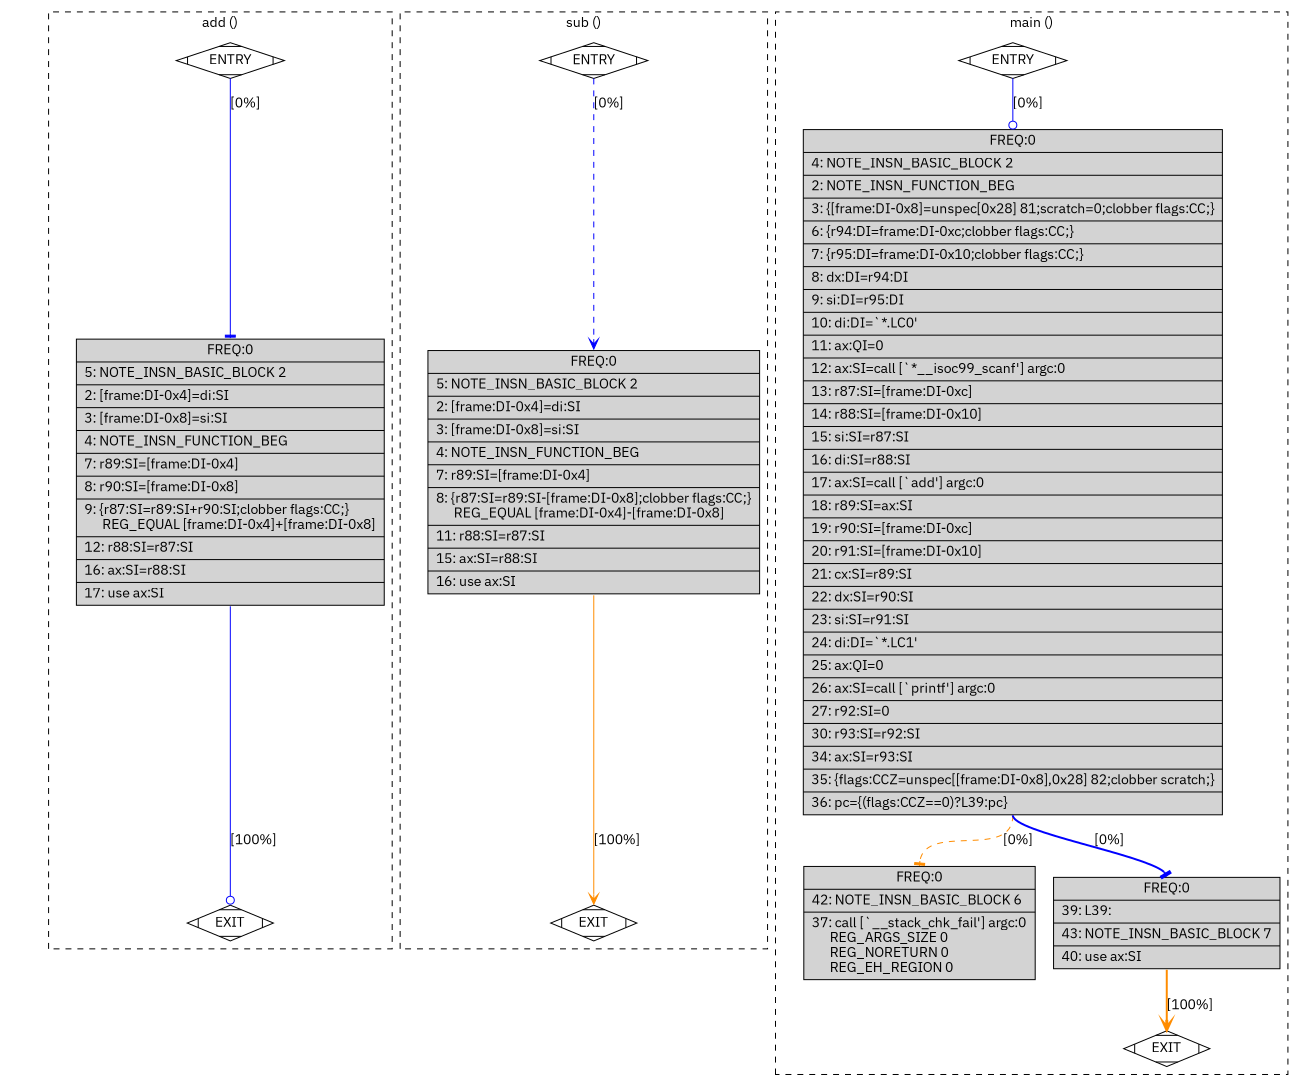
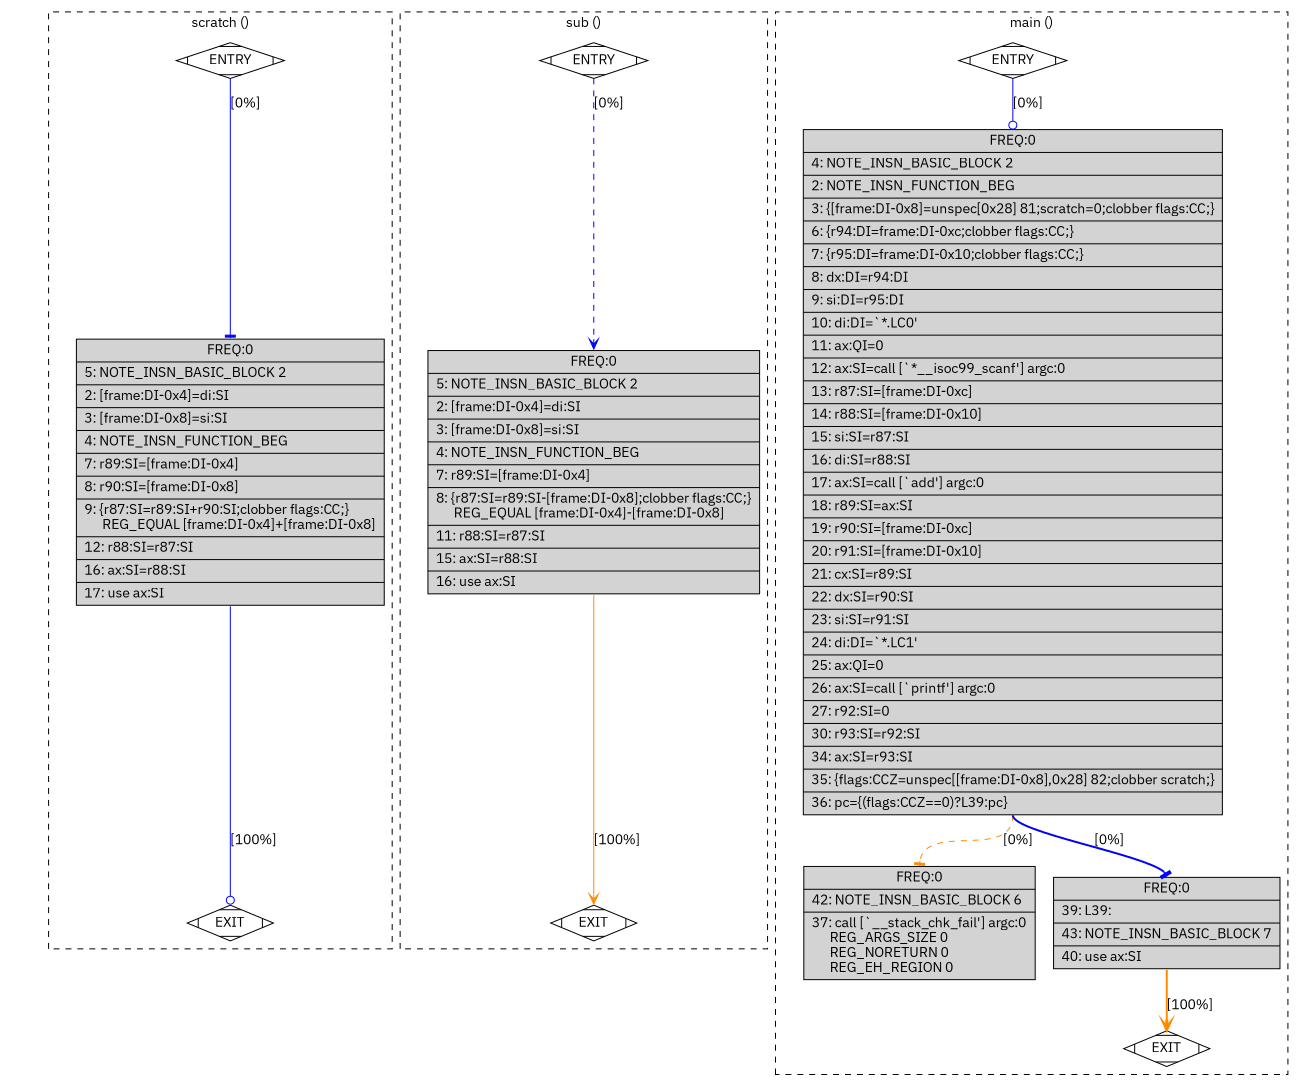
cluster "add ()": label "add ()" -> "scratch ()"
